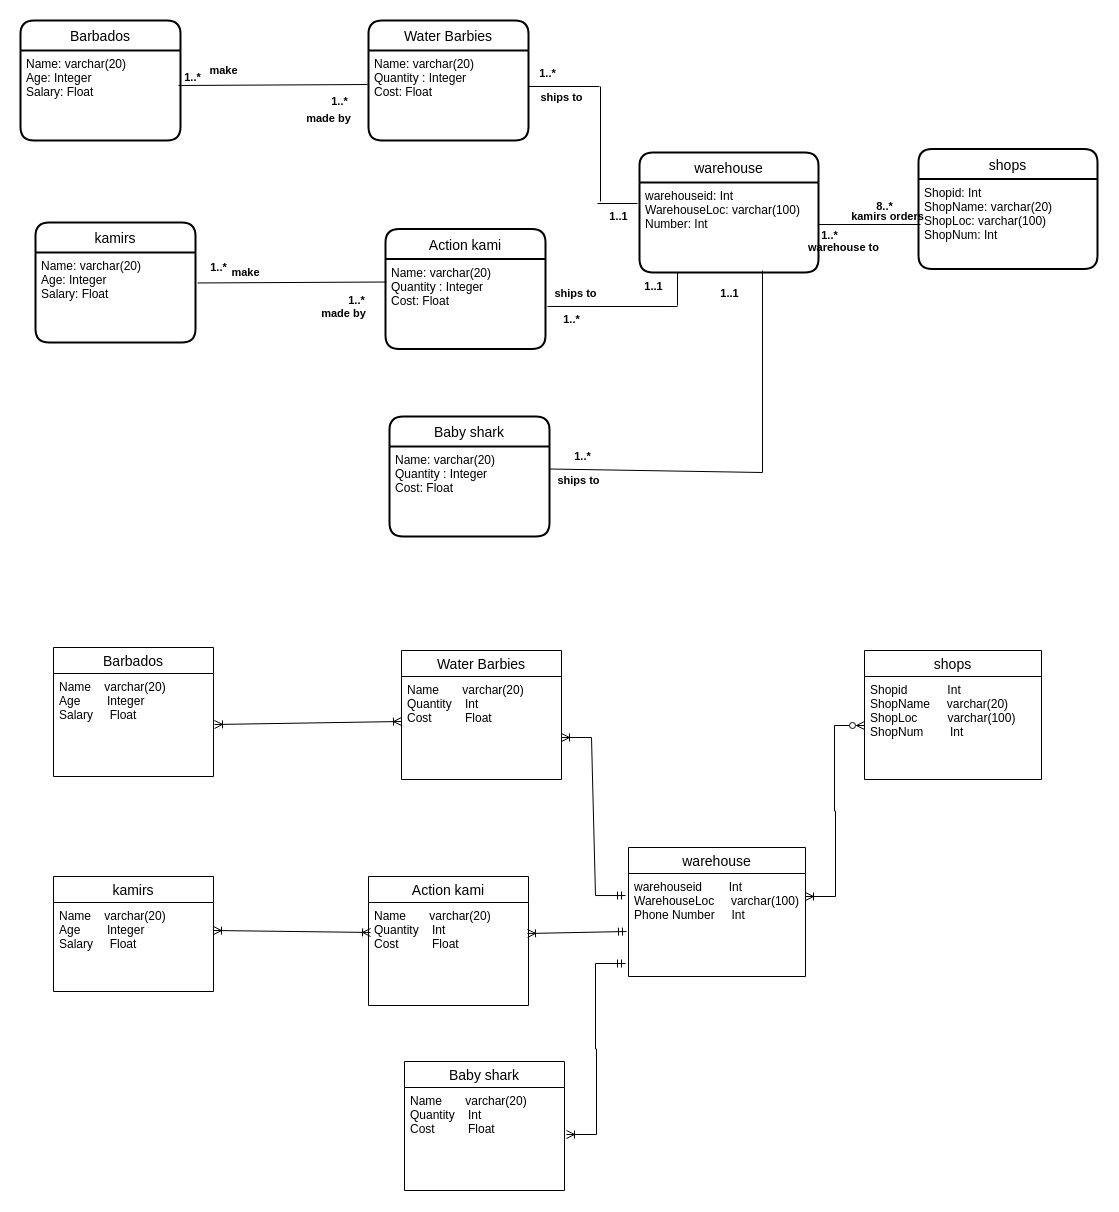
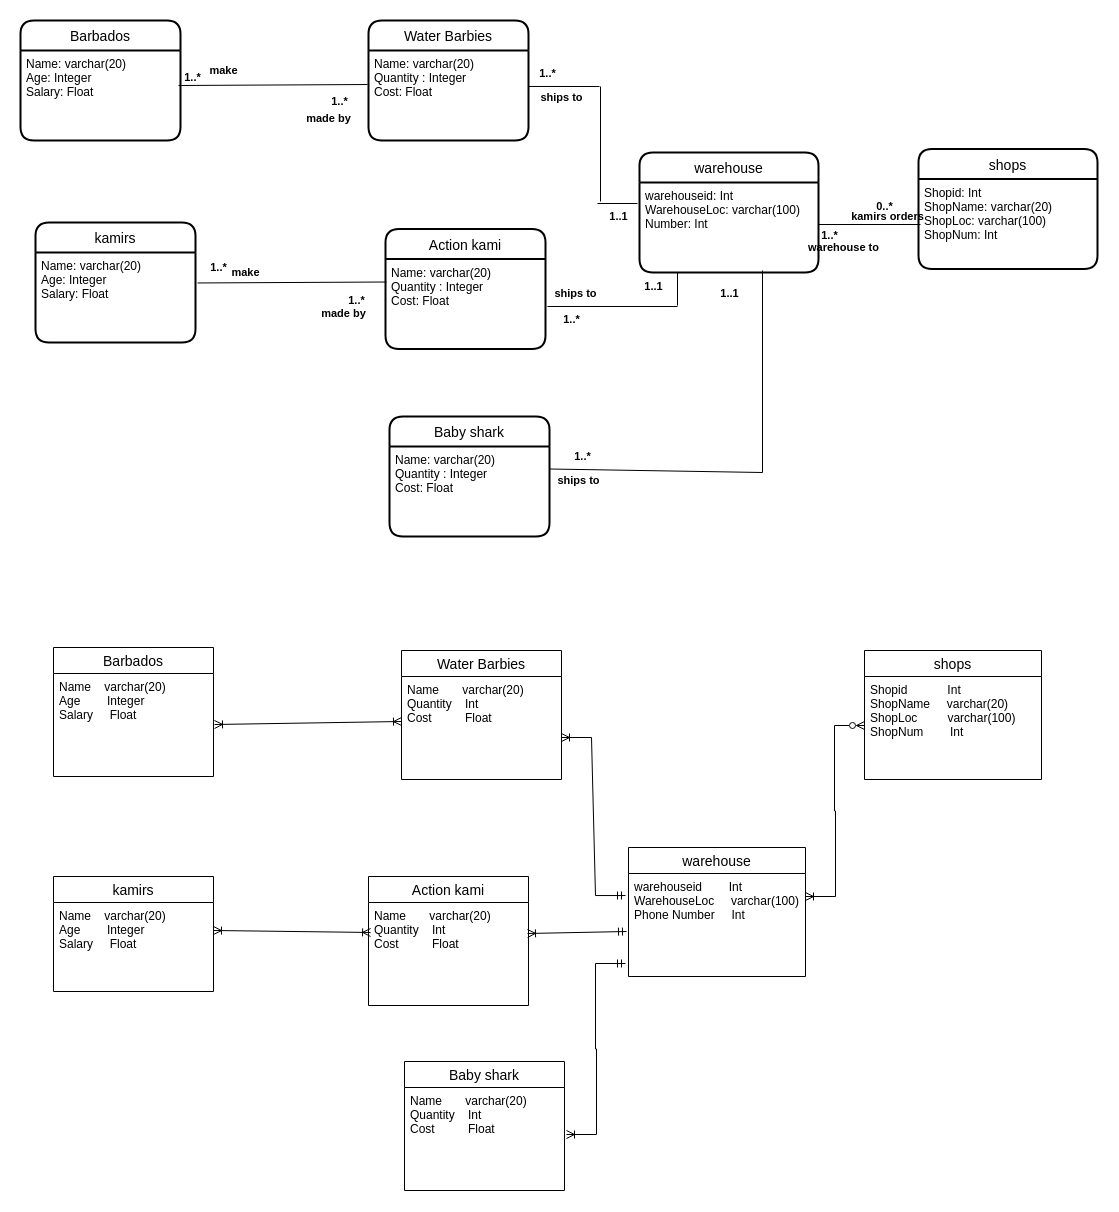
node "8..*": label "8..*" -> "0..*"
